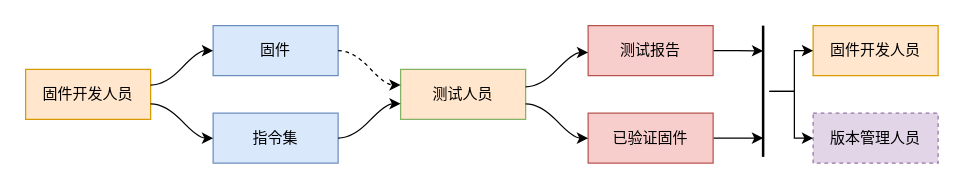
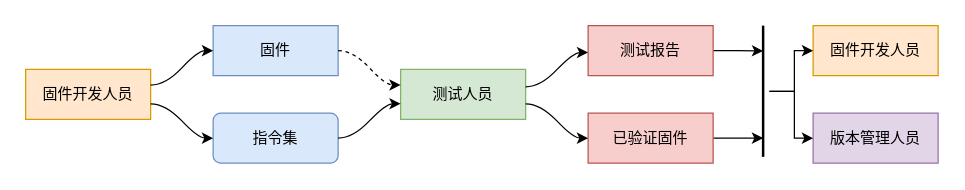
node "测试人员": fillcolor #ffe6cc -> #d5e8d4
node "指令集": shape rectangle -> rounded rectangle
node "版本管理人员": style dashed -> solid
